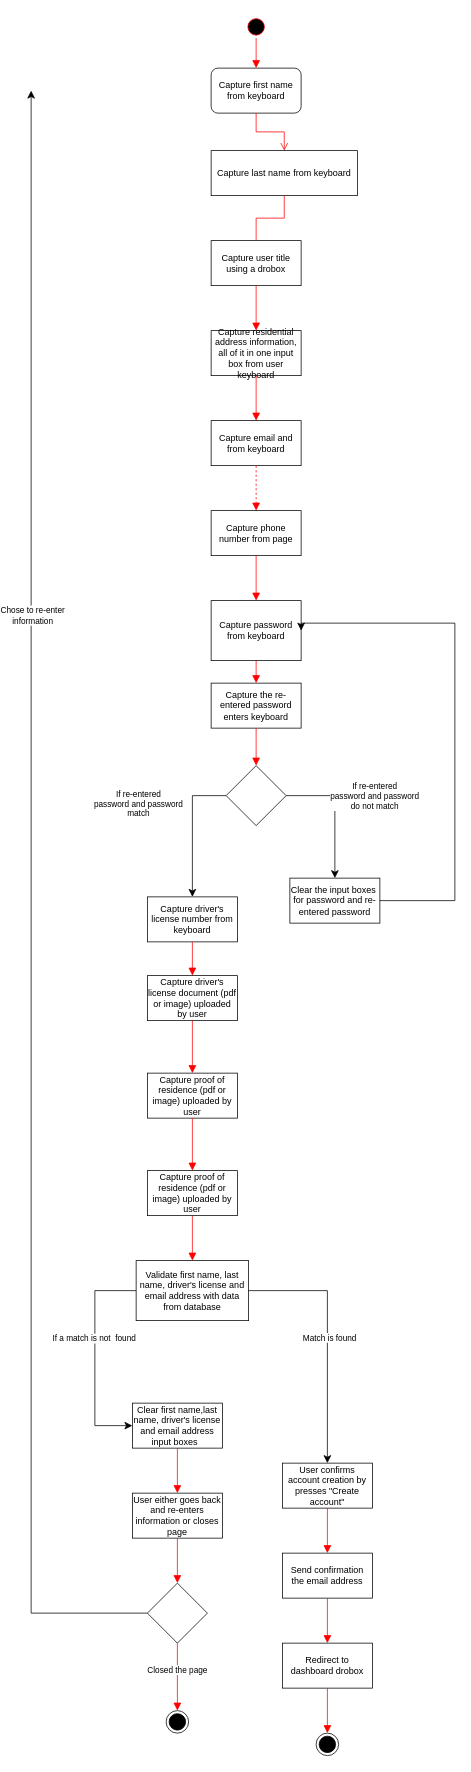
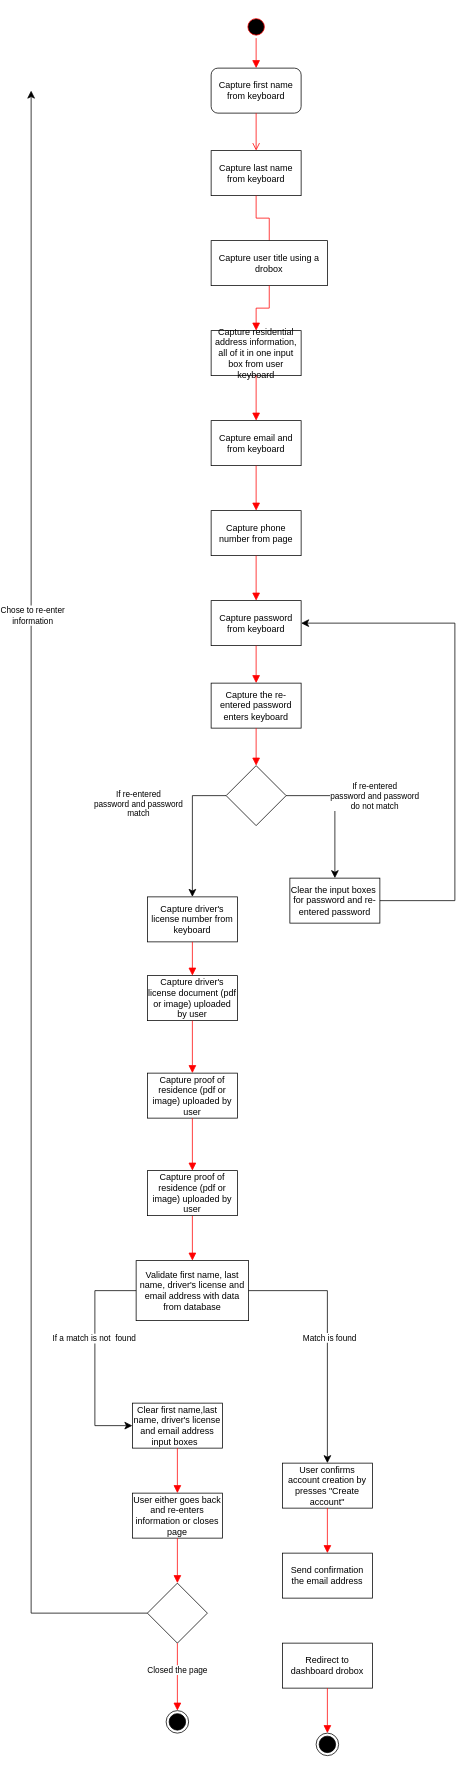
node "Capture last name from keyboard": size 146x45 -> 90x45
node "Capture user title using a drobox": size 90x45 -> 116x45
edge "Capture email and from keyboard" -> "Capture phone number from page": style dashed -> solid
node "Capture password from keyboard": size 90x60 -> 90x45
edge "Send confirmation the email address" -> "Redirect to dashboard drobox": removed
